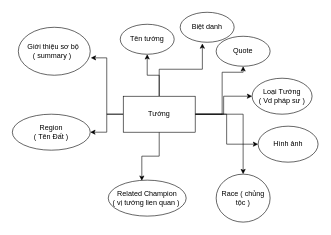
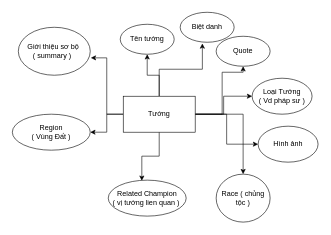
node "Region ( Tên Đất )": label "Region ( Tên Đất )" -> "Region ( Vùng Đất )"
